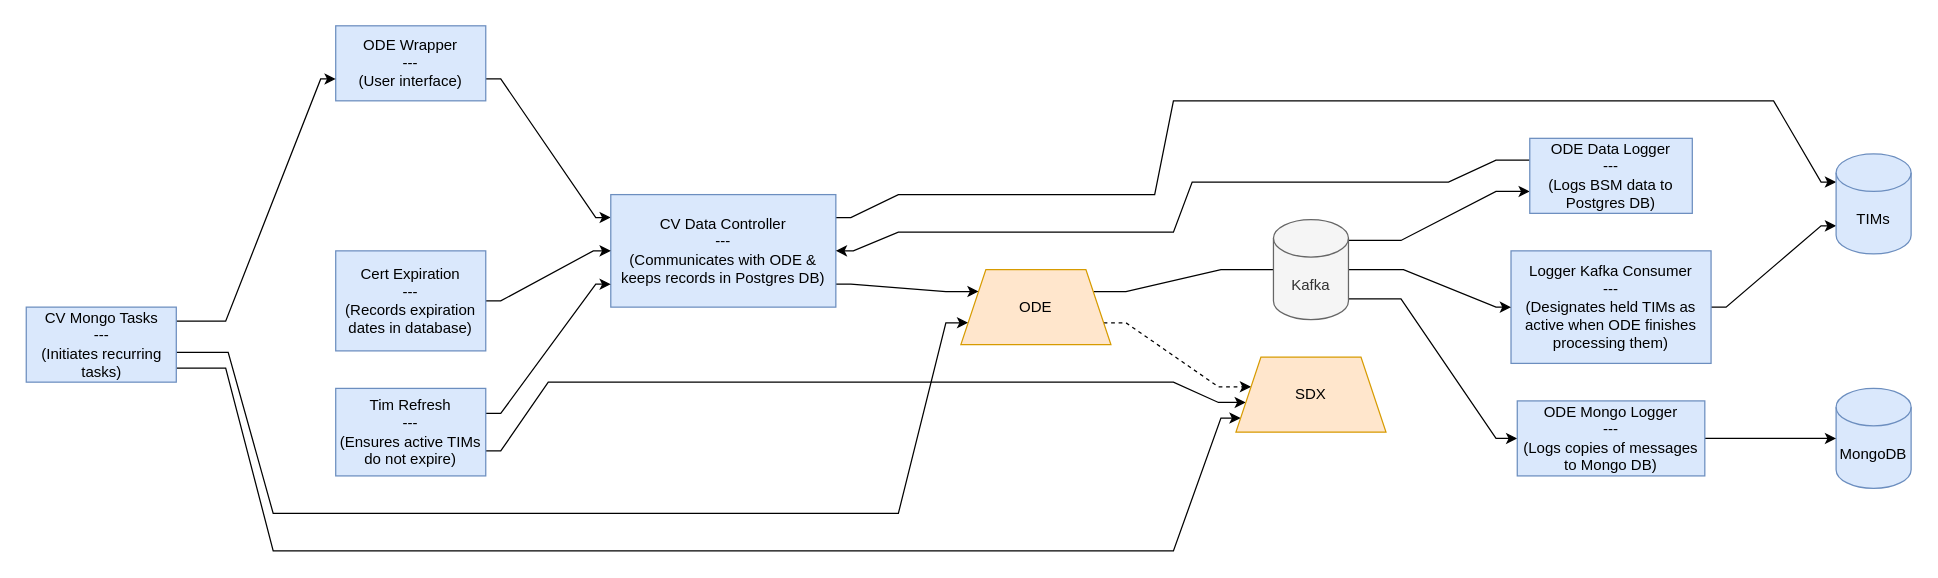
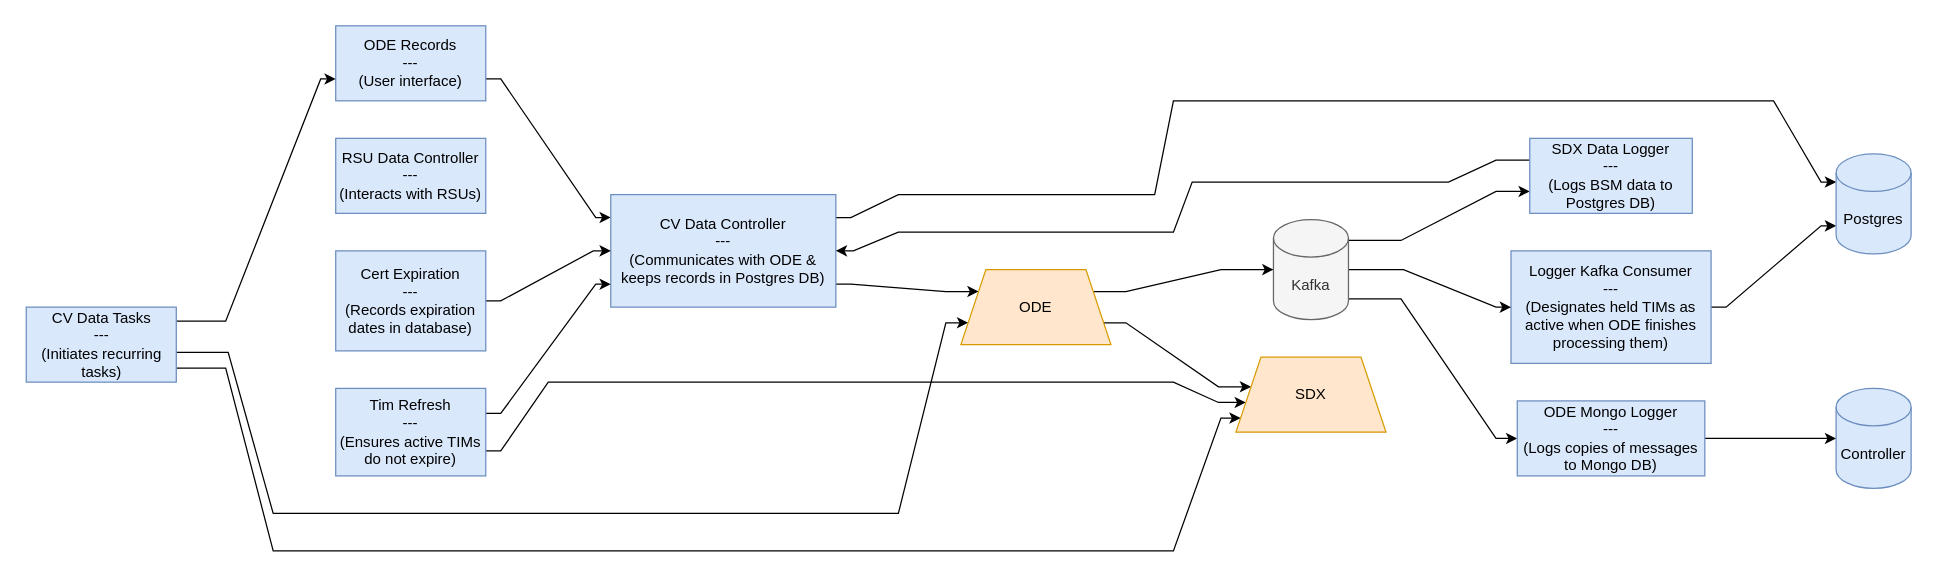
node "ODE Wrapper --- (User interface)": label "ODE Wrapper --- (User interface)" -> "ODE Records --- (User interface)"
node "RSU Data Controller --- (Interacts with RSUs)": added
node "ODE Data Logger --- (Logs BSM data to Postgres DB)": label "ODE Data Logger --- (Logs BSM data to Postgres DB)" -> "SDX Data Logger --- (Logs BSM data to Postgres DB)"
node "TIMs": label "TIMs" -> "Postgres"
edge "Kafka" -- "ODE": arrowhead none -> classic
node "CV Mongo Tasks --- (Initiates recurring tasks)": label "CV Mongo Tasks --- (Initiates recurring tasks)" -> "CV Data Tasks --- (Initiates recurring tasks)"
edge "ODE" -> "SDX": style dashed -> solid
node "MongoDB": label "MongoDB" -> "Controller"
